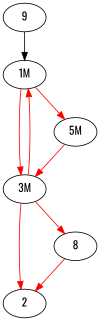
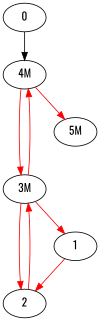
node "9": label "9" -> "0"
node "1M": label "1M" -> "4M"
edge "5M" -> "3M": now "2" -> "3M"
node "8": label "8" -> "1"
